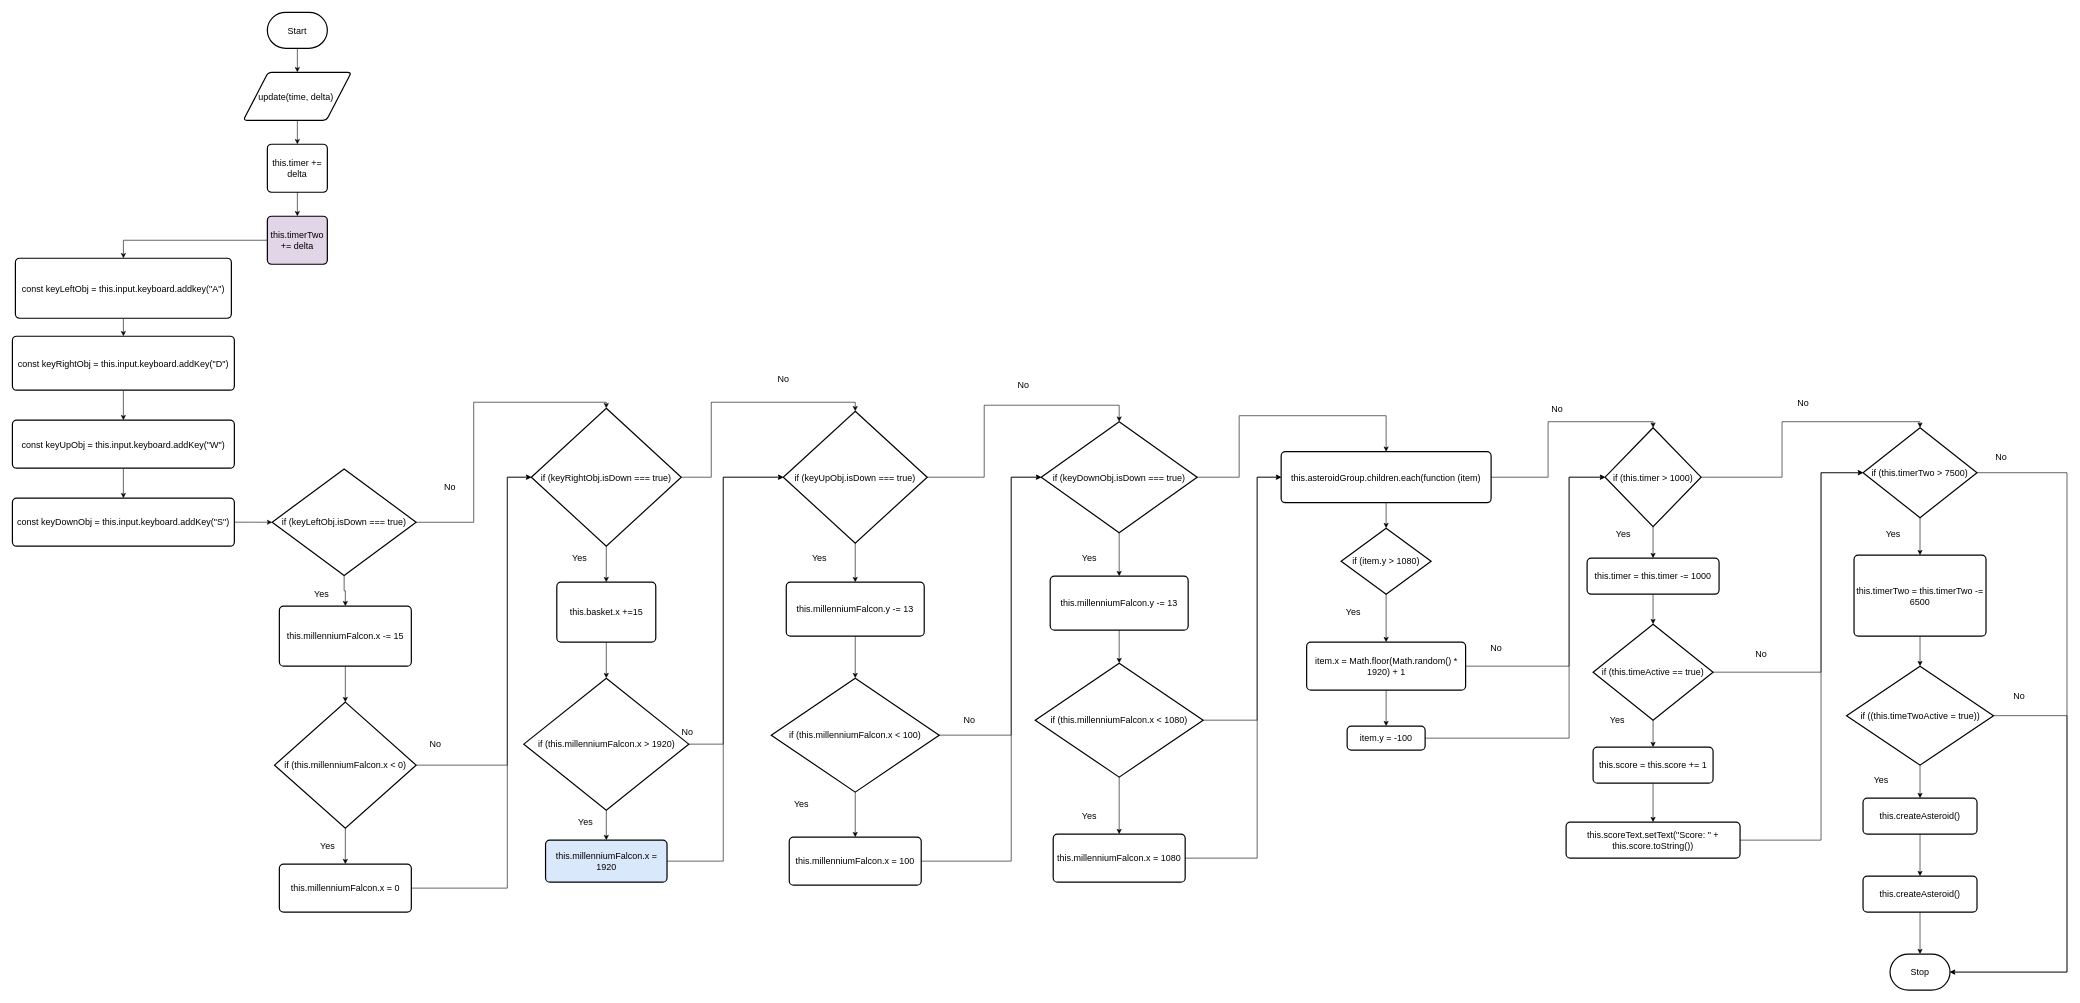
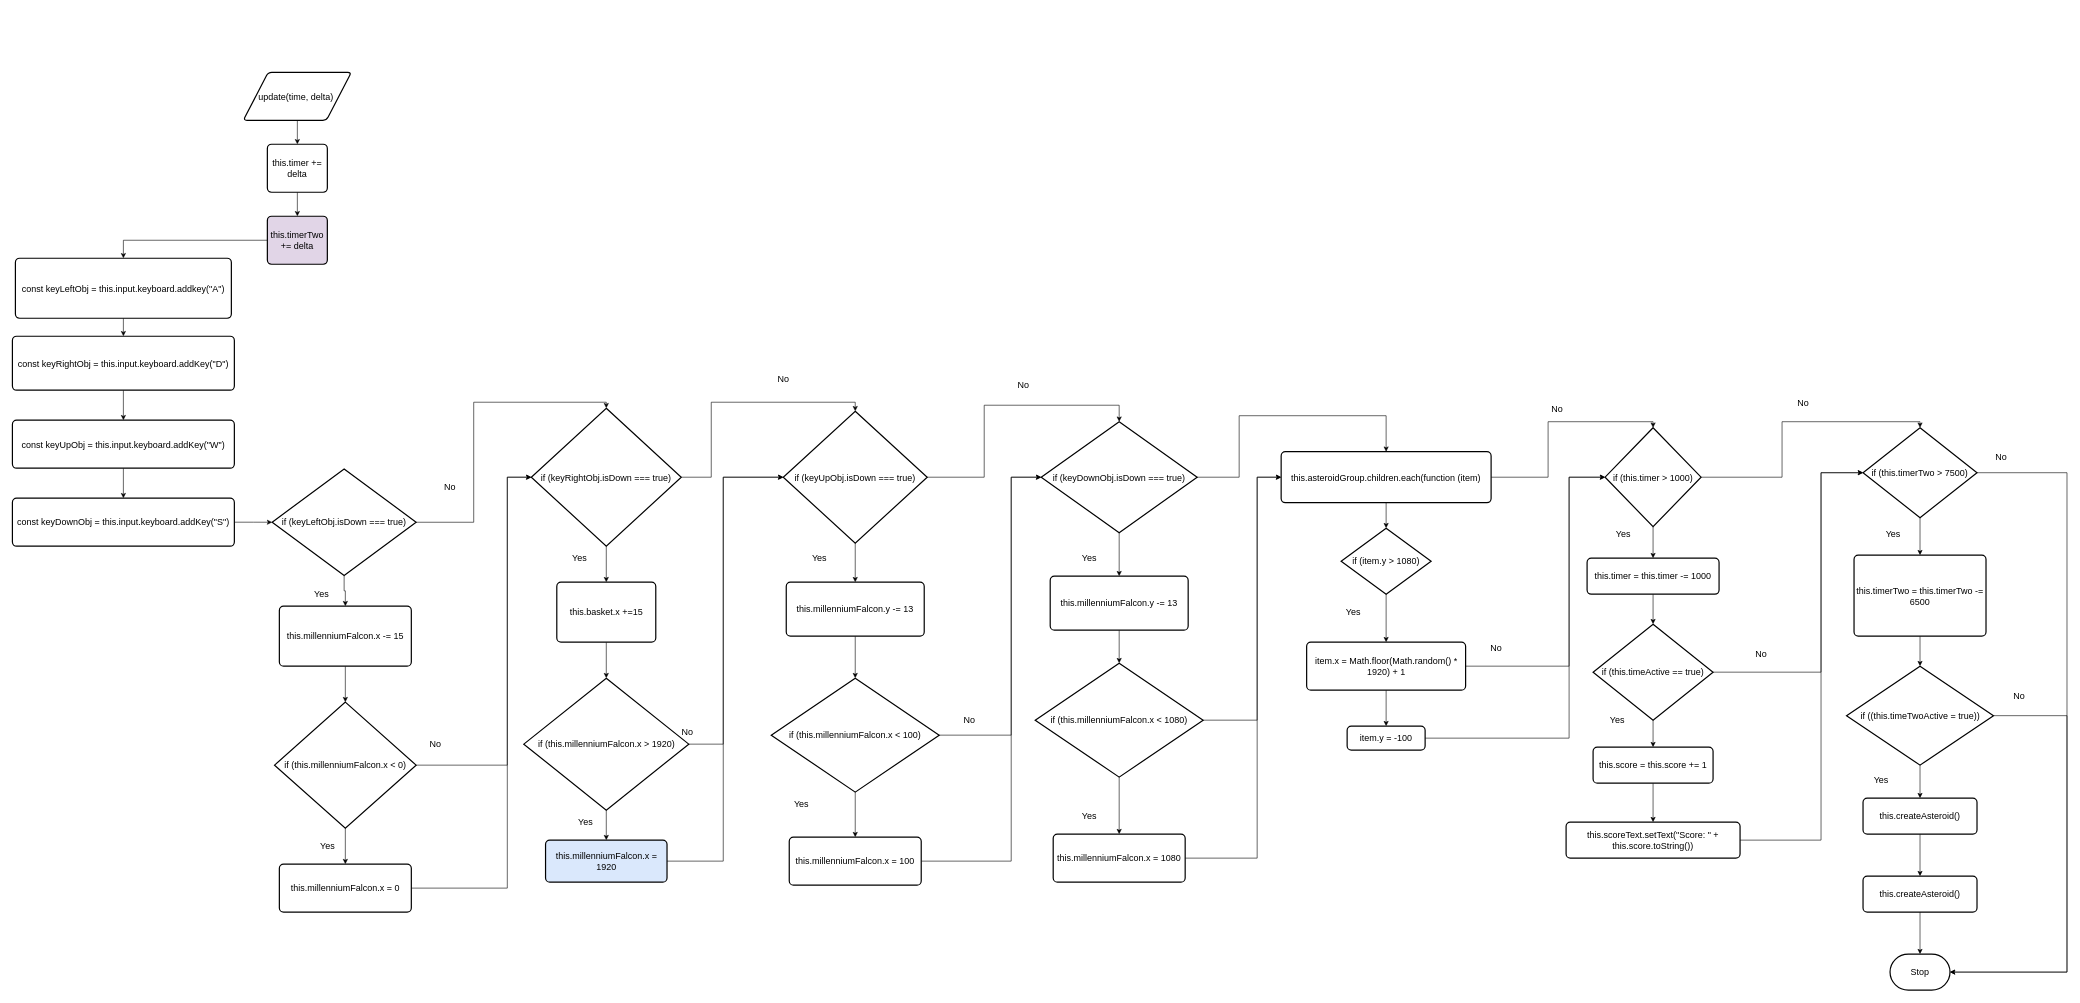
node "Start": removed
edge "Start" -> "update(time, delta)": removed
